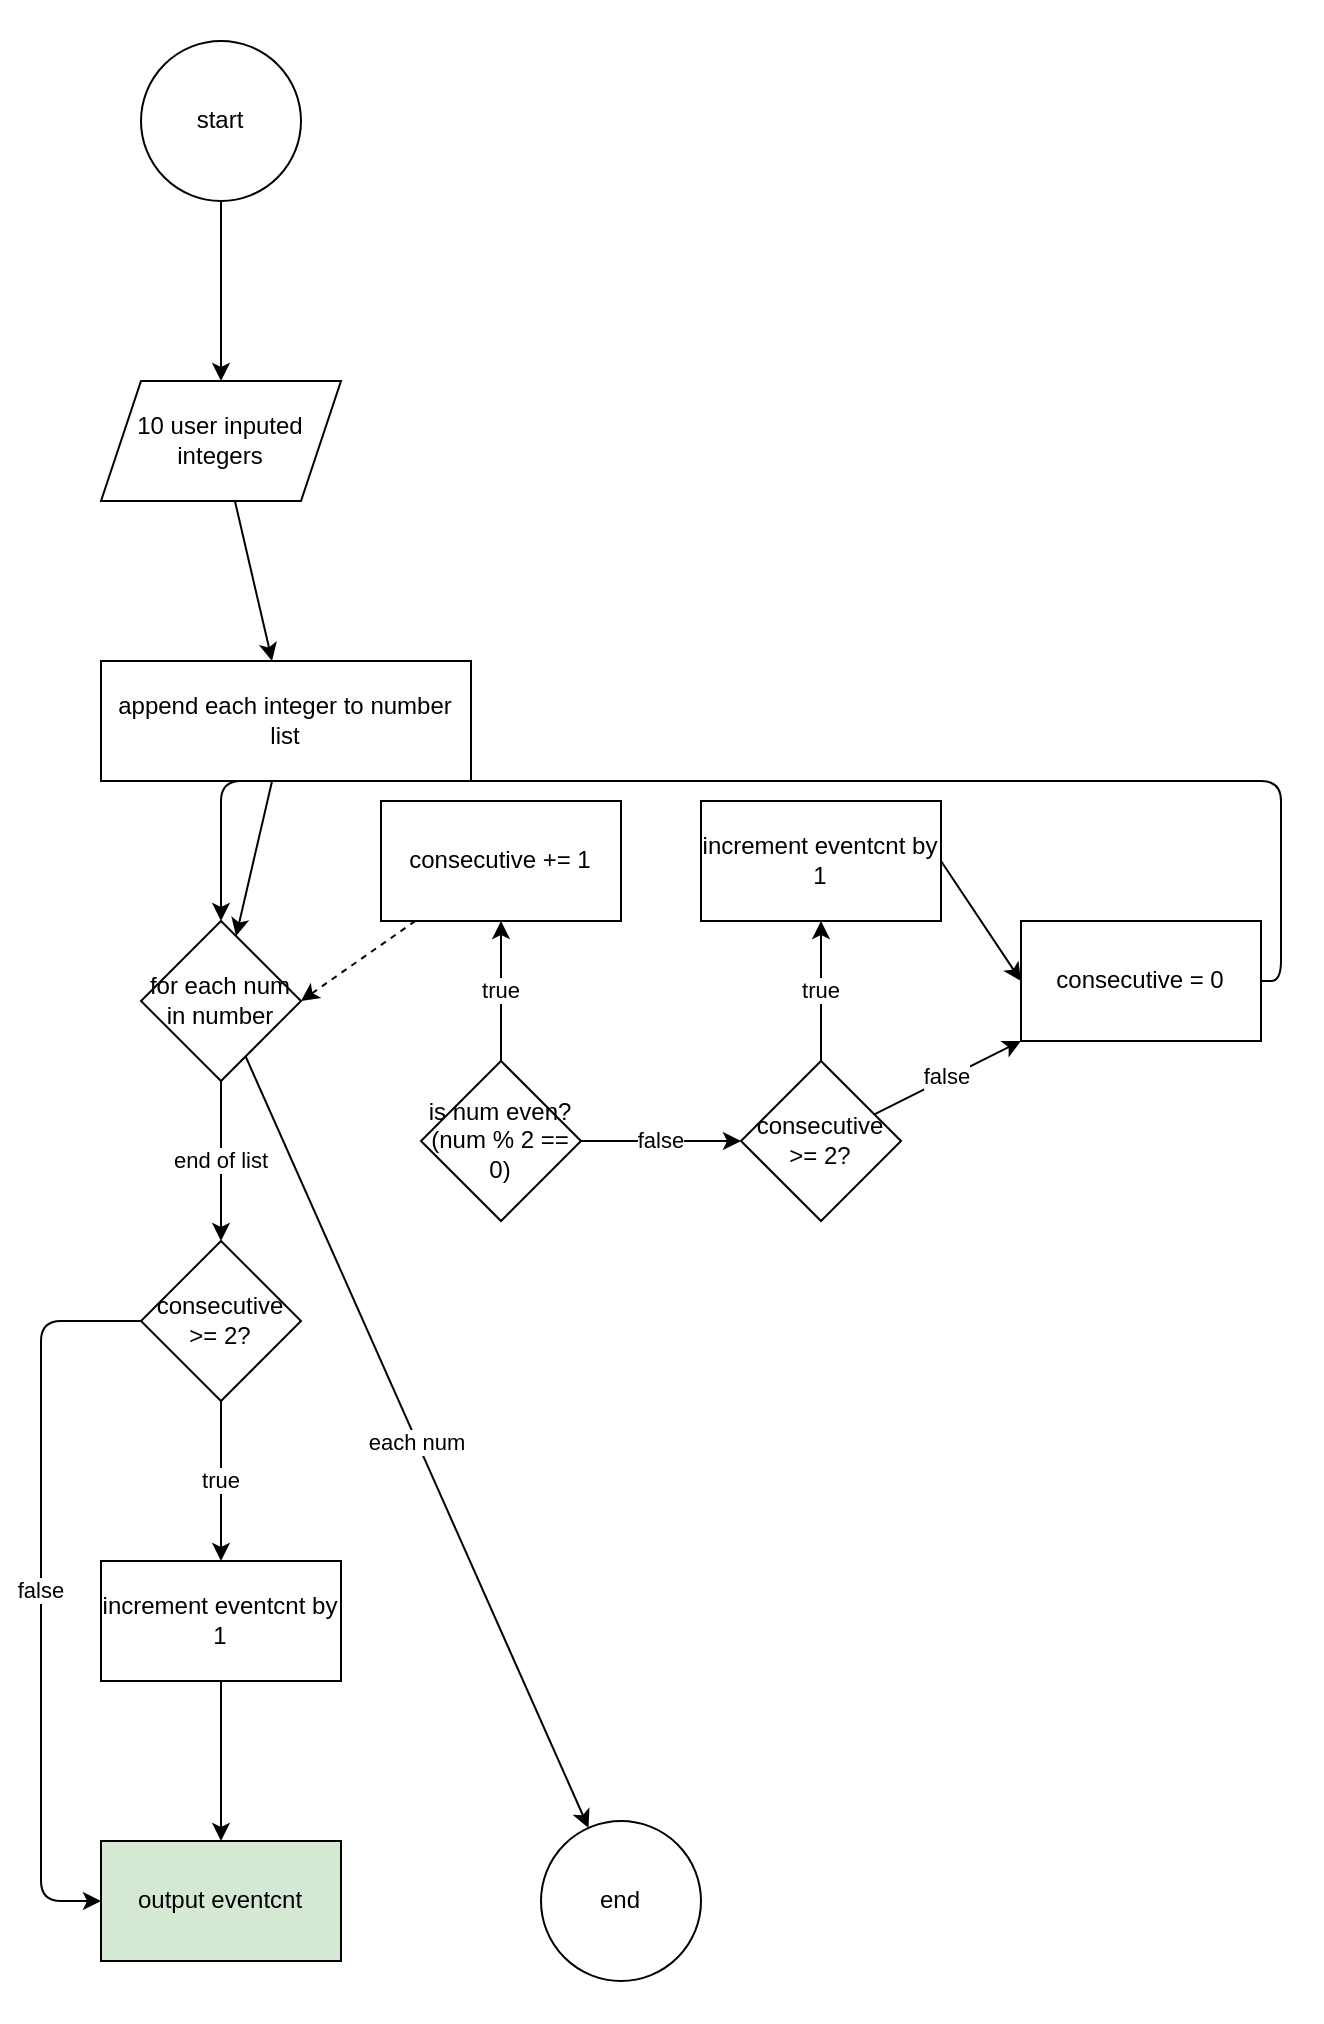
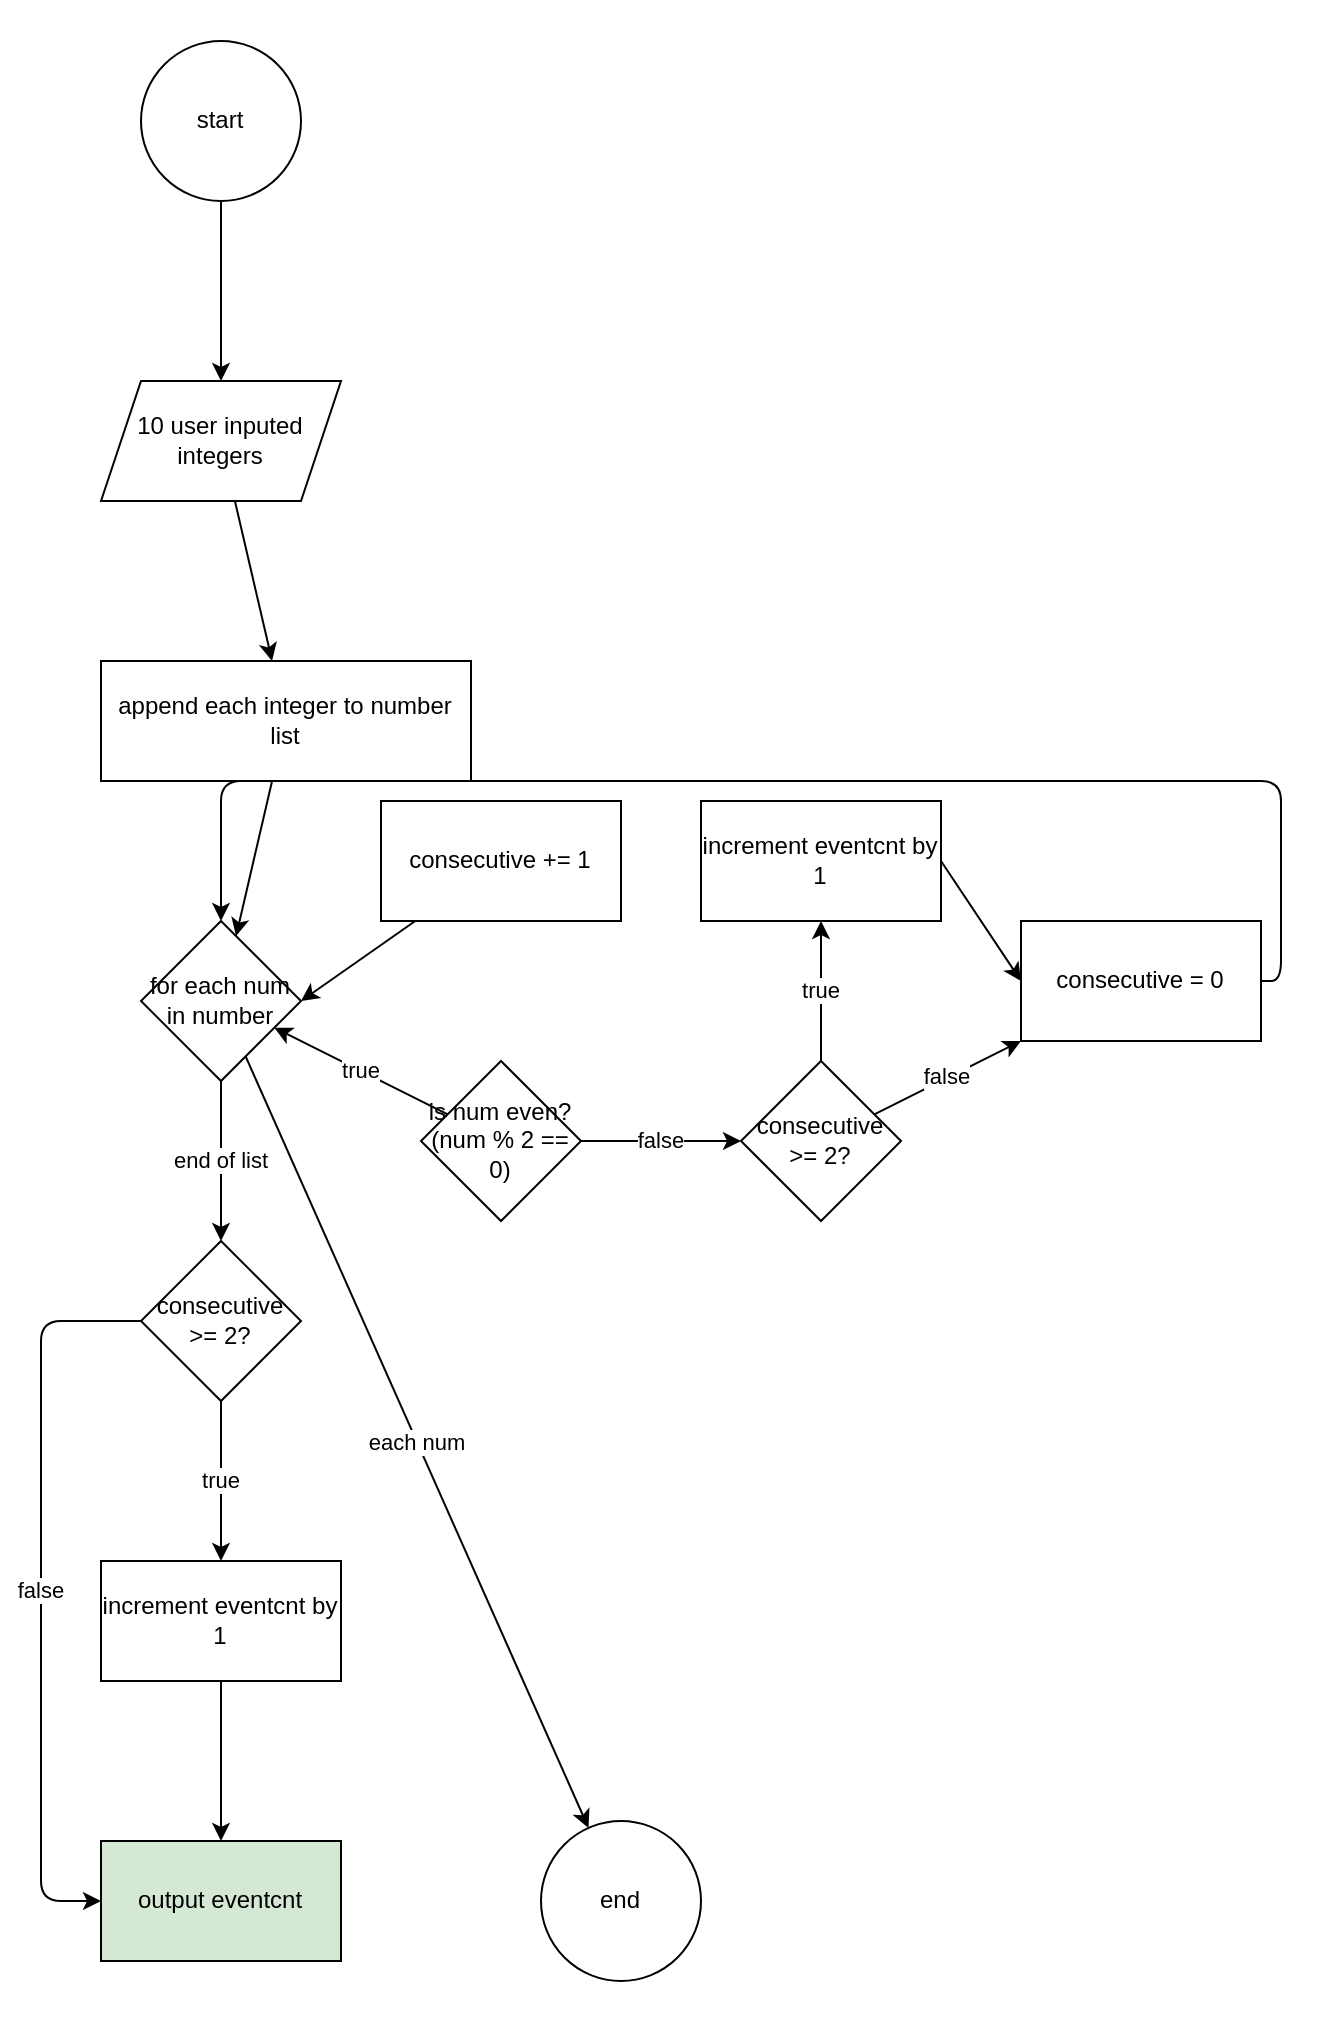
edge "consecutive += 1" -> "for each num in number": style dashed -> solid
edge "is num even? (num % 2 == 0)" -> "consecutive += 1": now "is num even? (num % 2 == 0)" -> "for each num in number"
